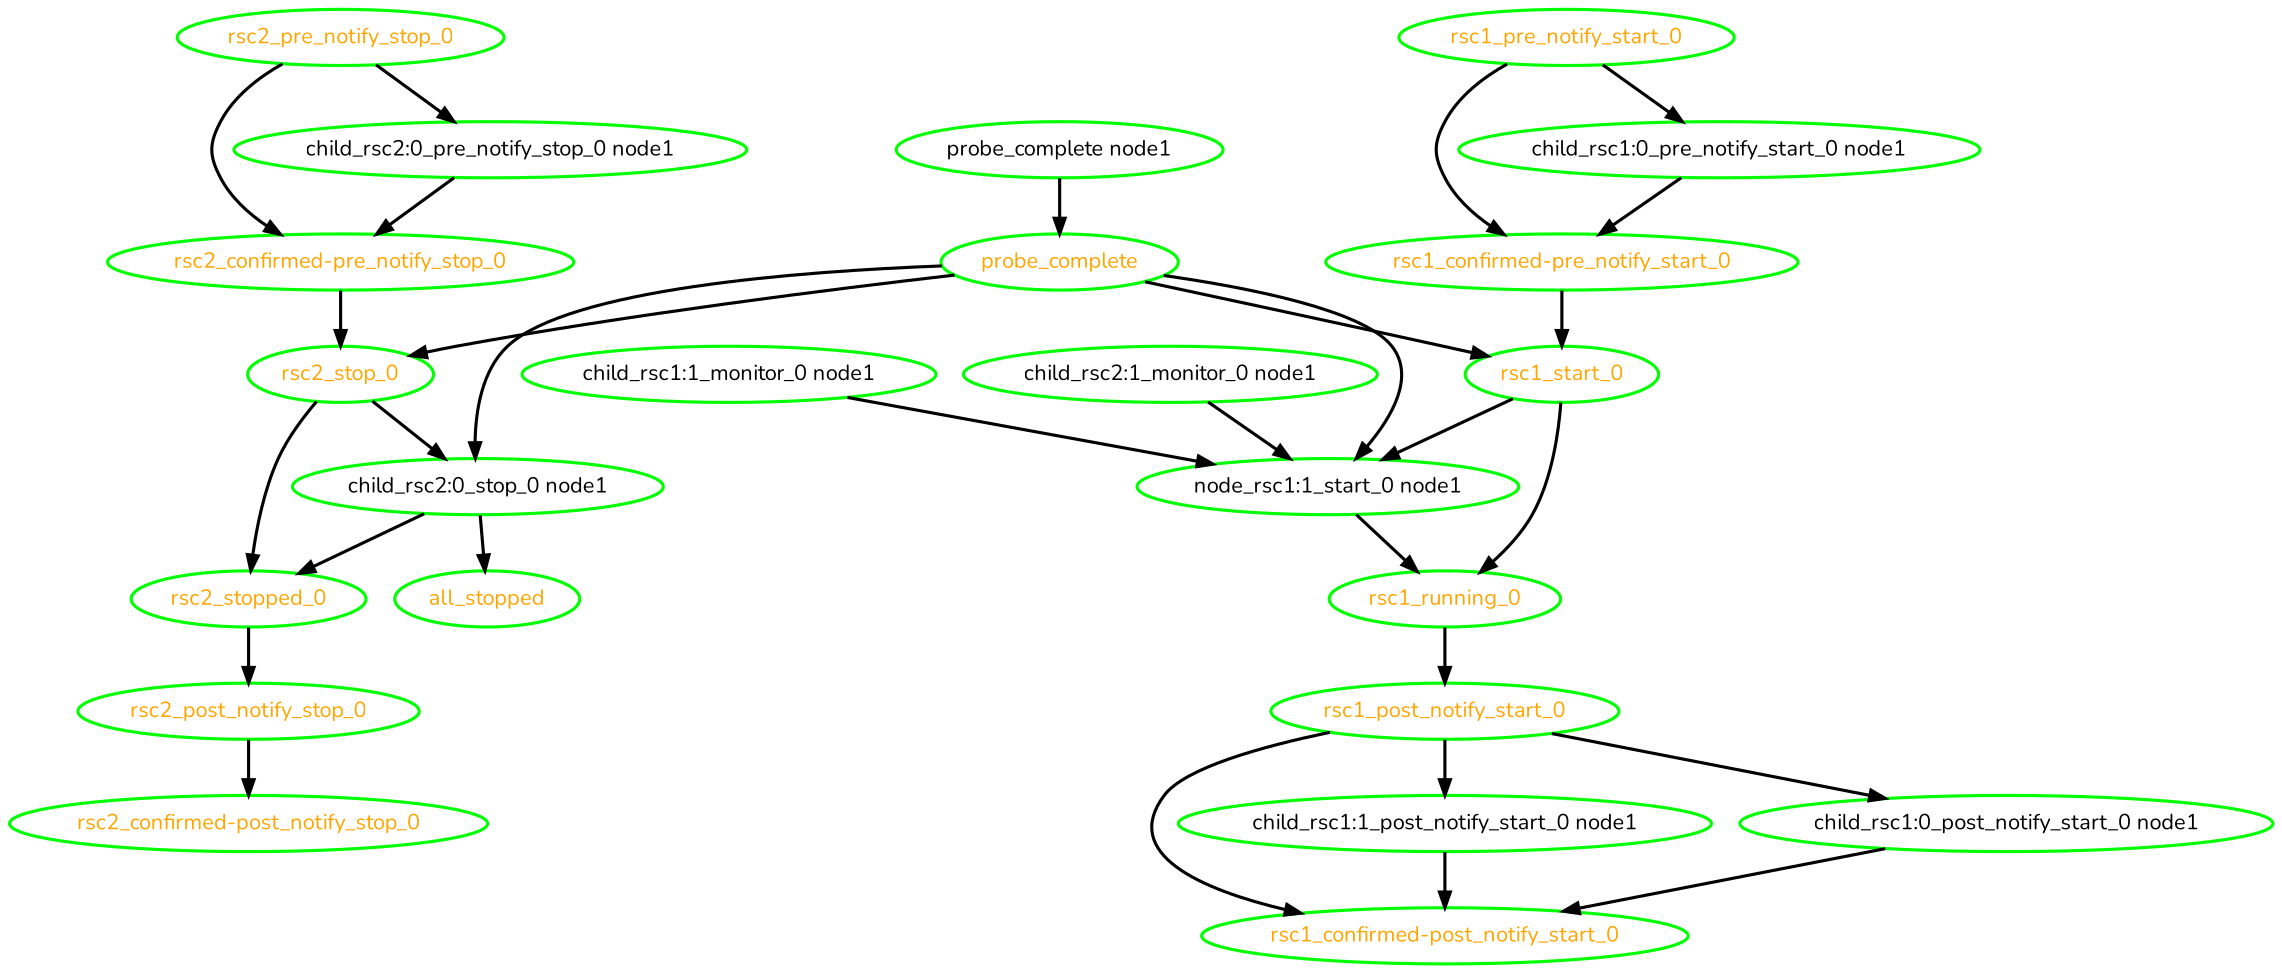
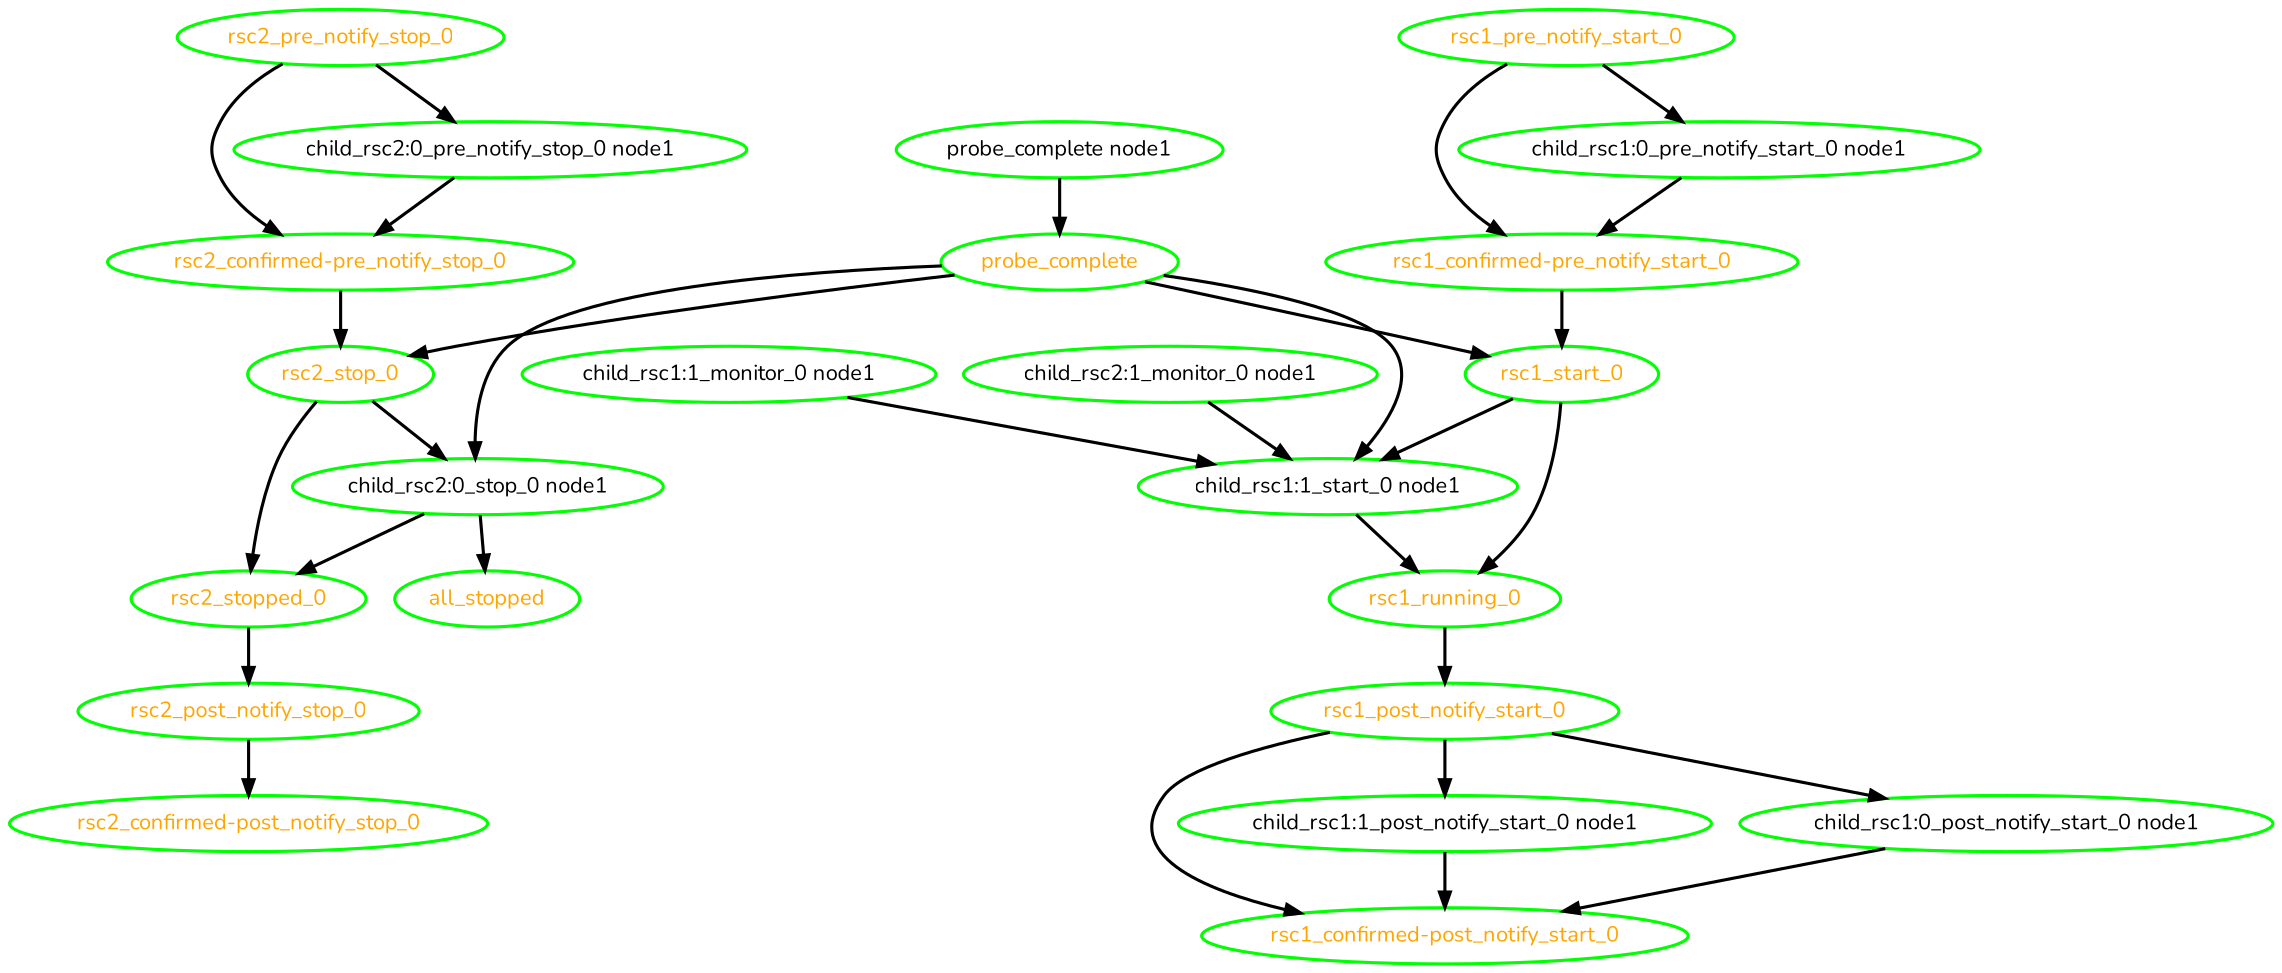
node "node_rsc1:1_start_0 node1": label "node_rsc1:1_start_0 node1" -> "child_rsc1:1_start_0 node1"
